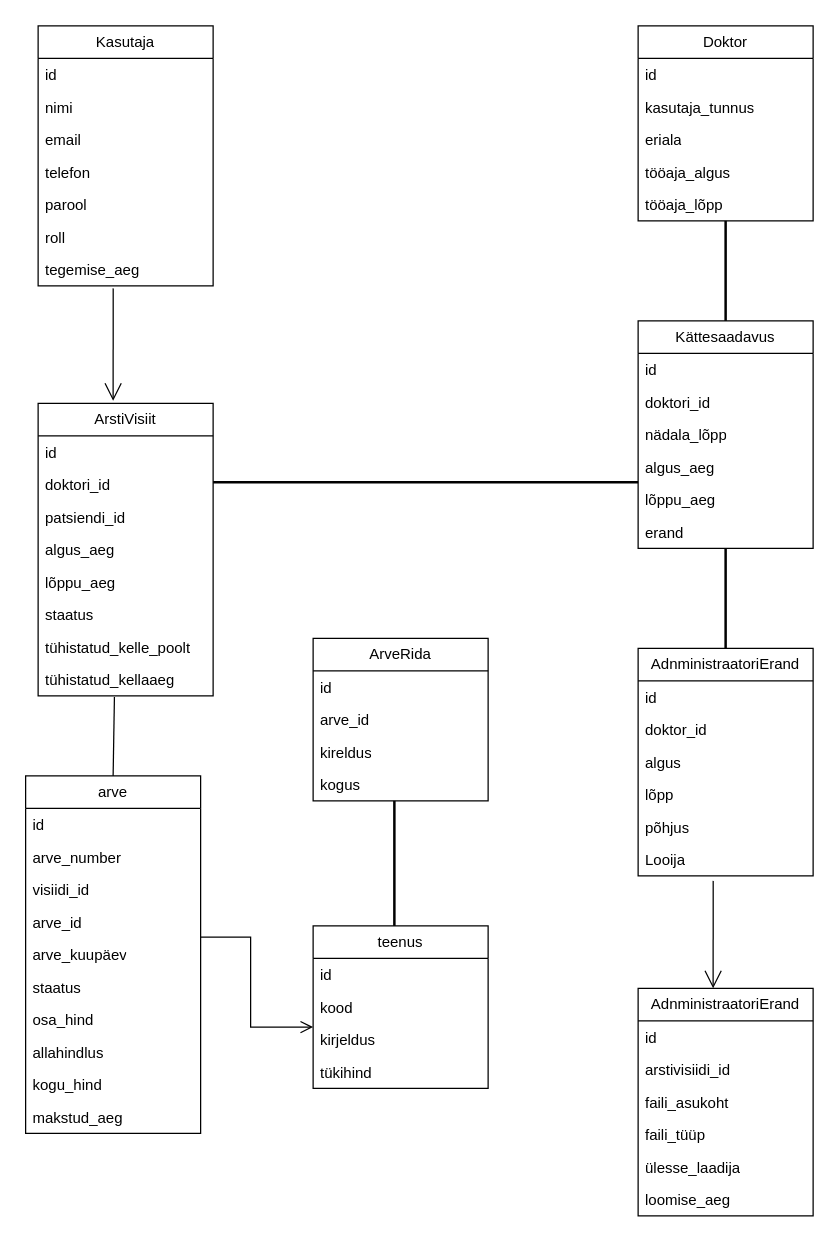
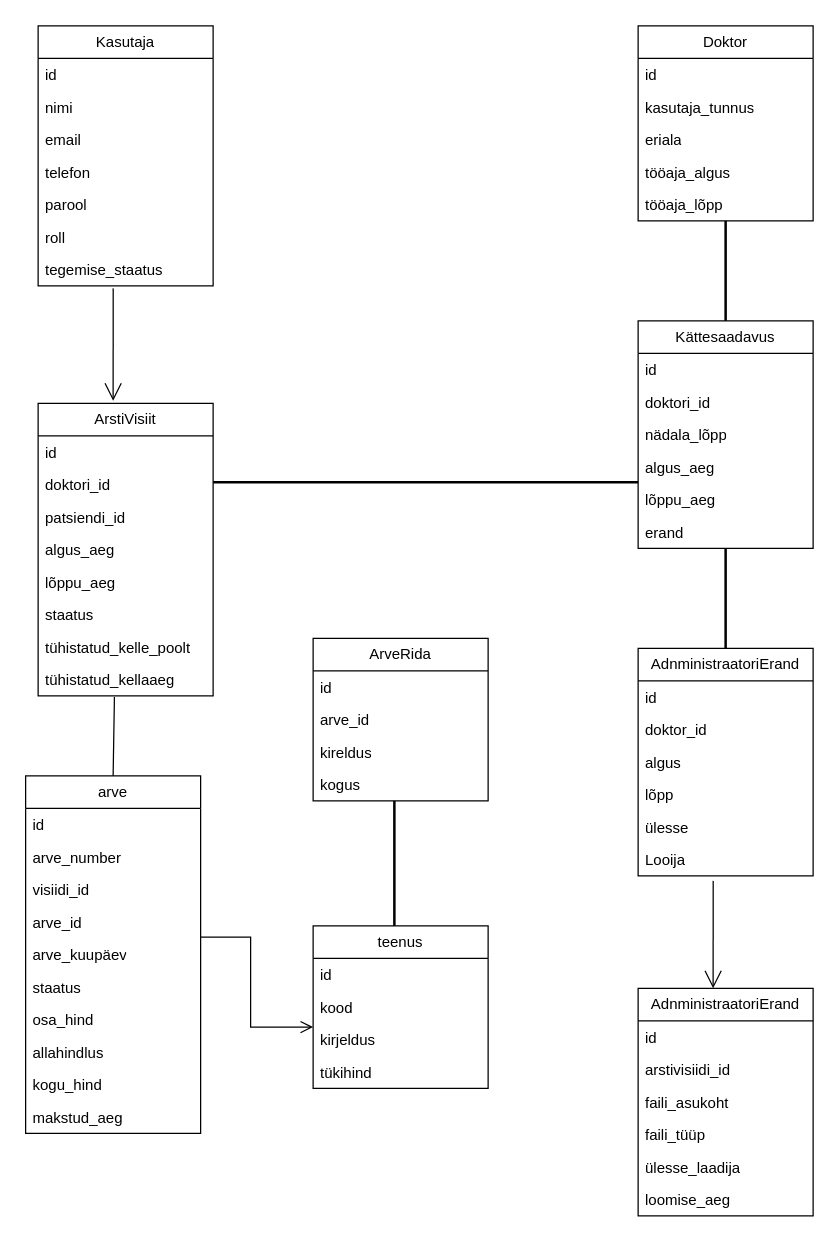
node "tegemise_aeg": label "tegemise_aeg" -> "tegemise_staatus"
node "põhjus": label "põhjus" -> "ülesse"
